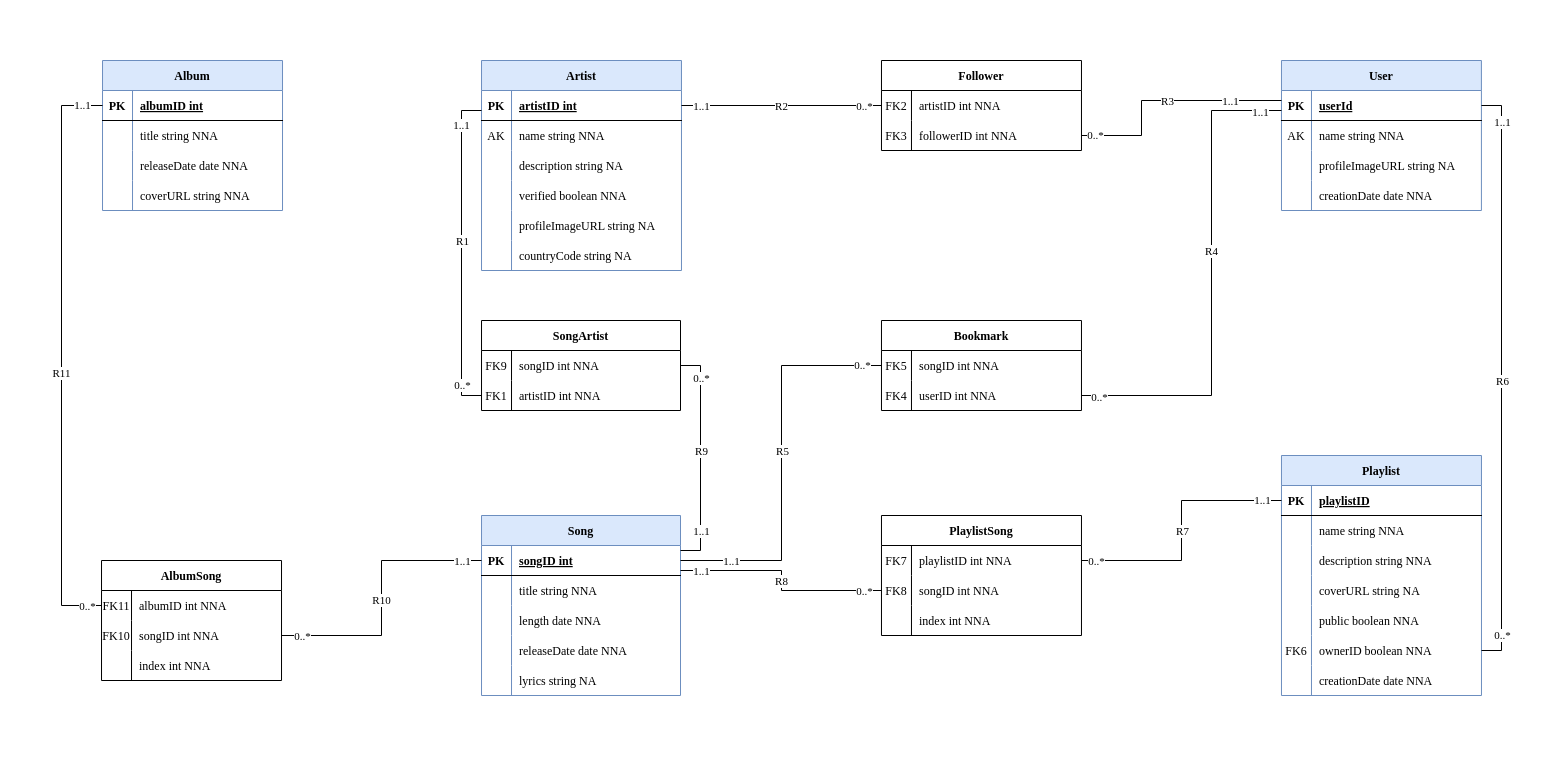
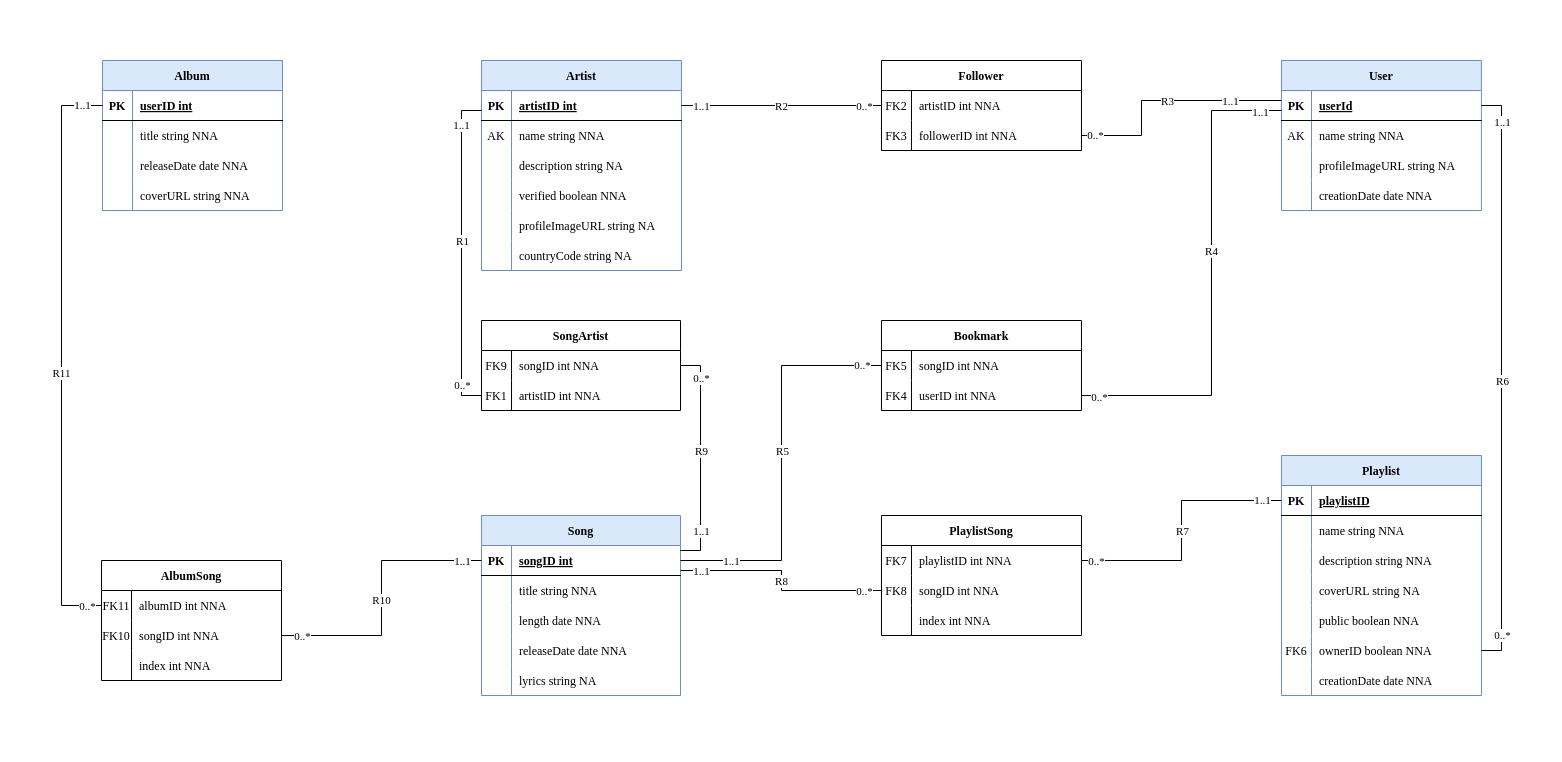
node "albumID int": label "albumID int" -> "userID int"
